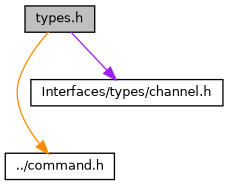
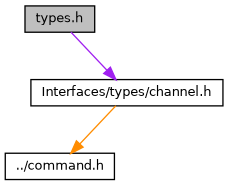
edge "types.h" -> "../command.h": now "Interfaces/types/channel.h" -> "../command.h"
